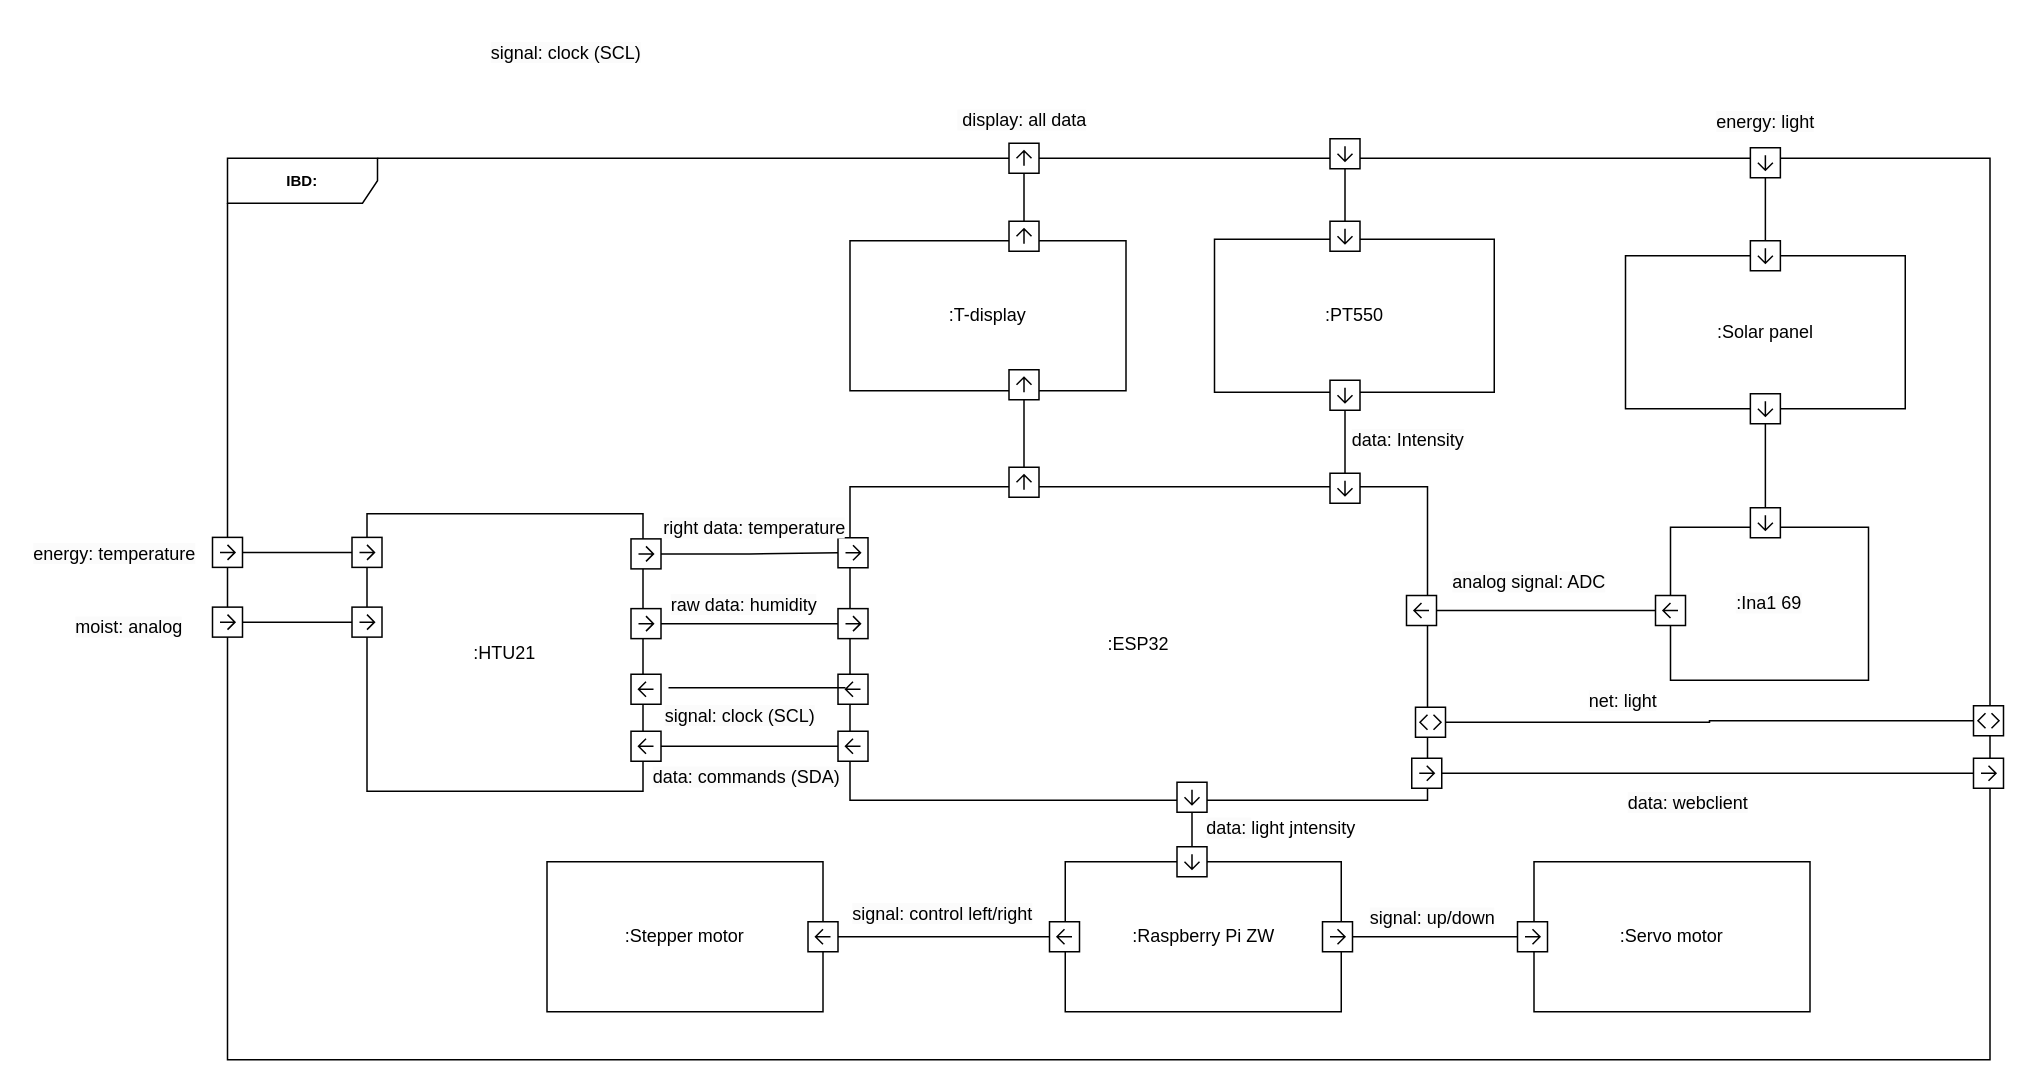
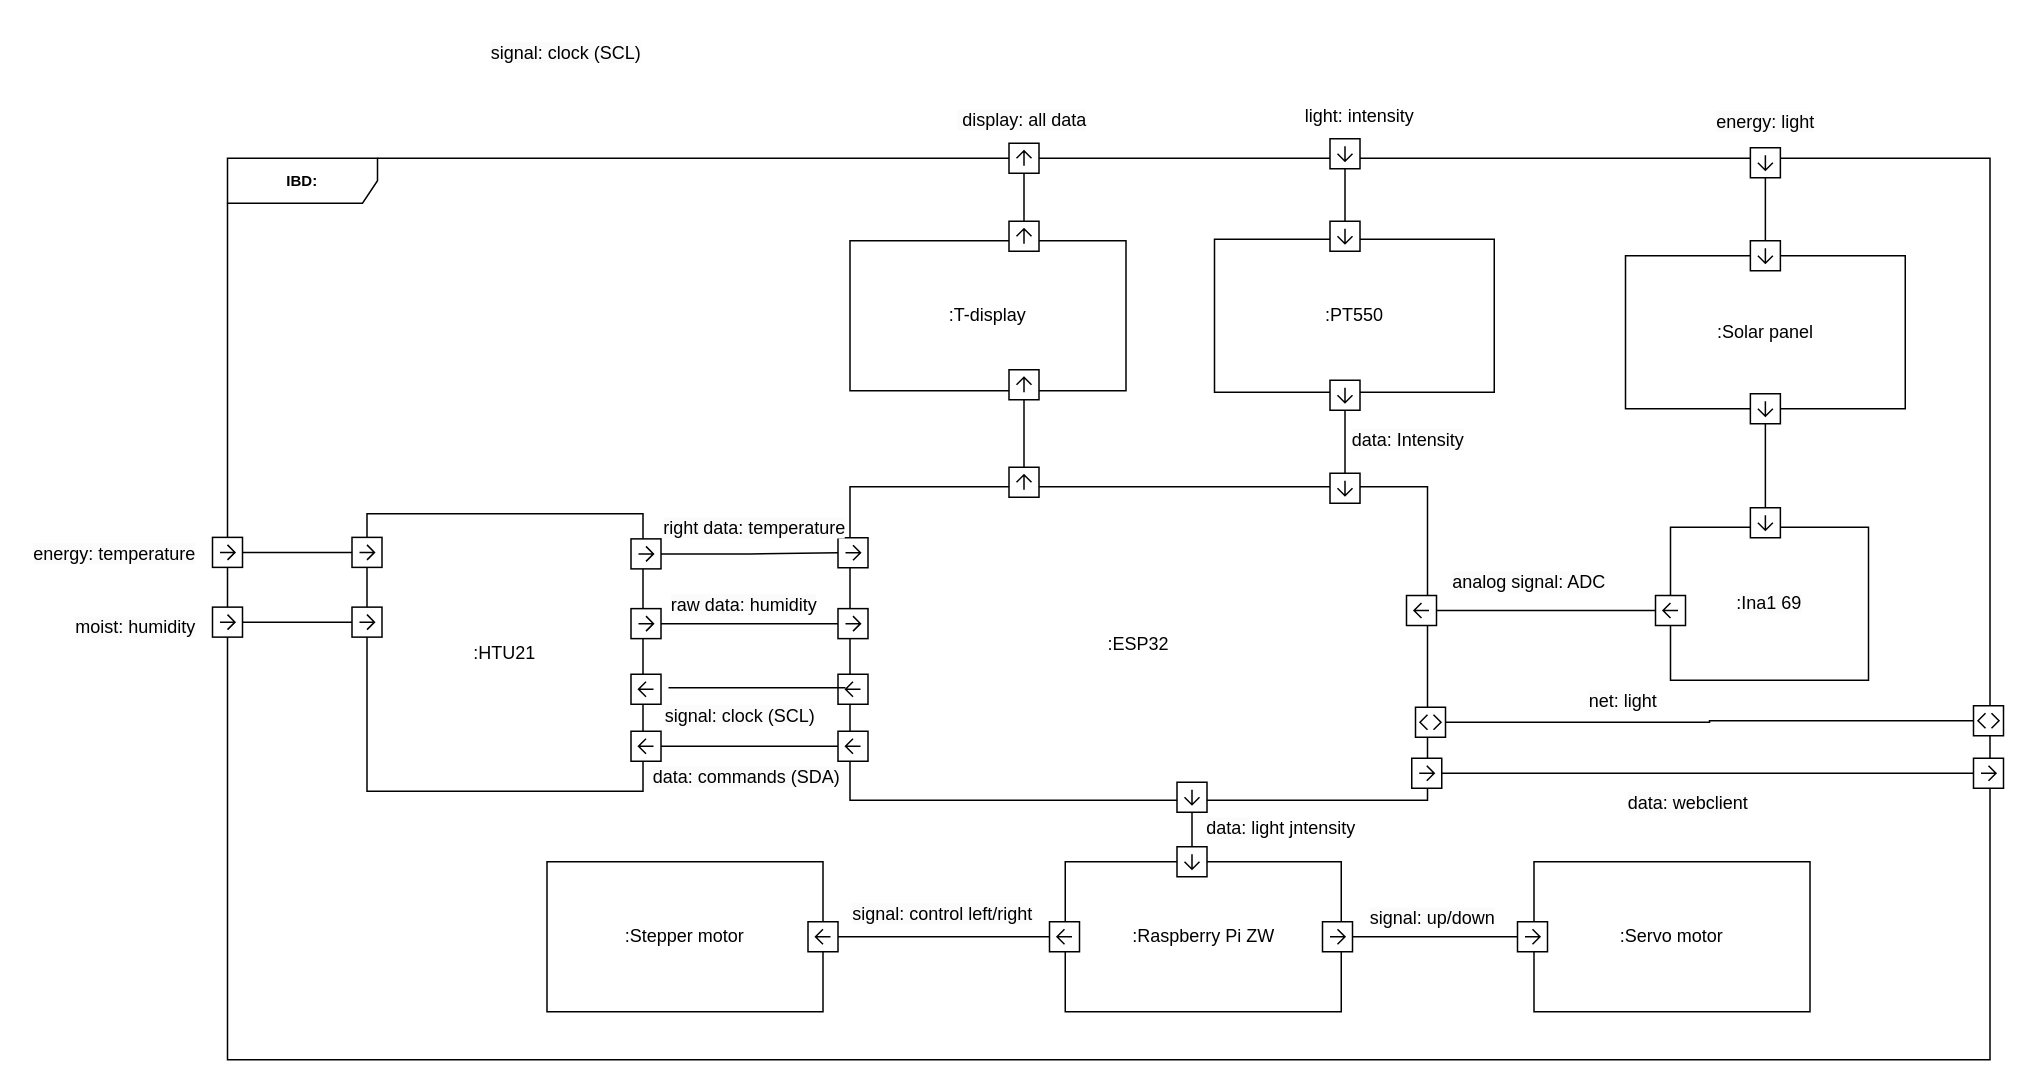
node "light: intensity": added
node "moist: analog": label "moist: analog" -> "moist: humidity"
